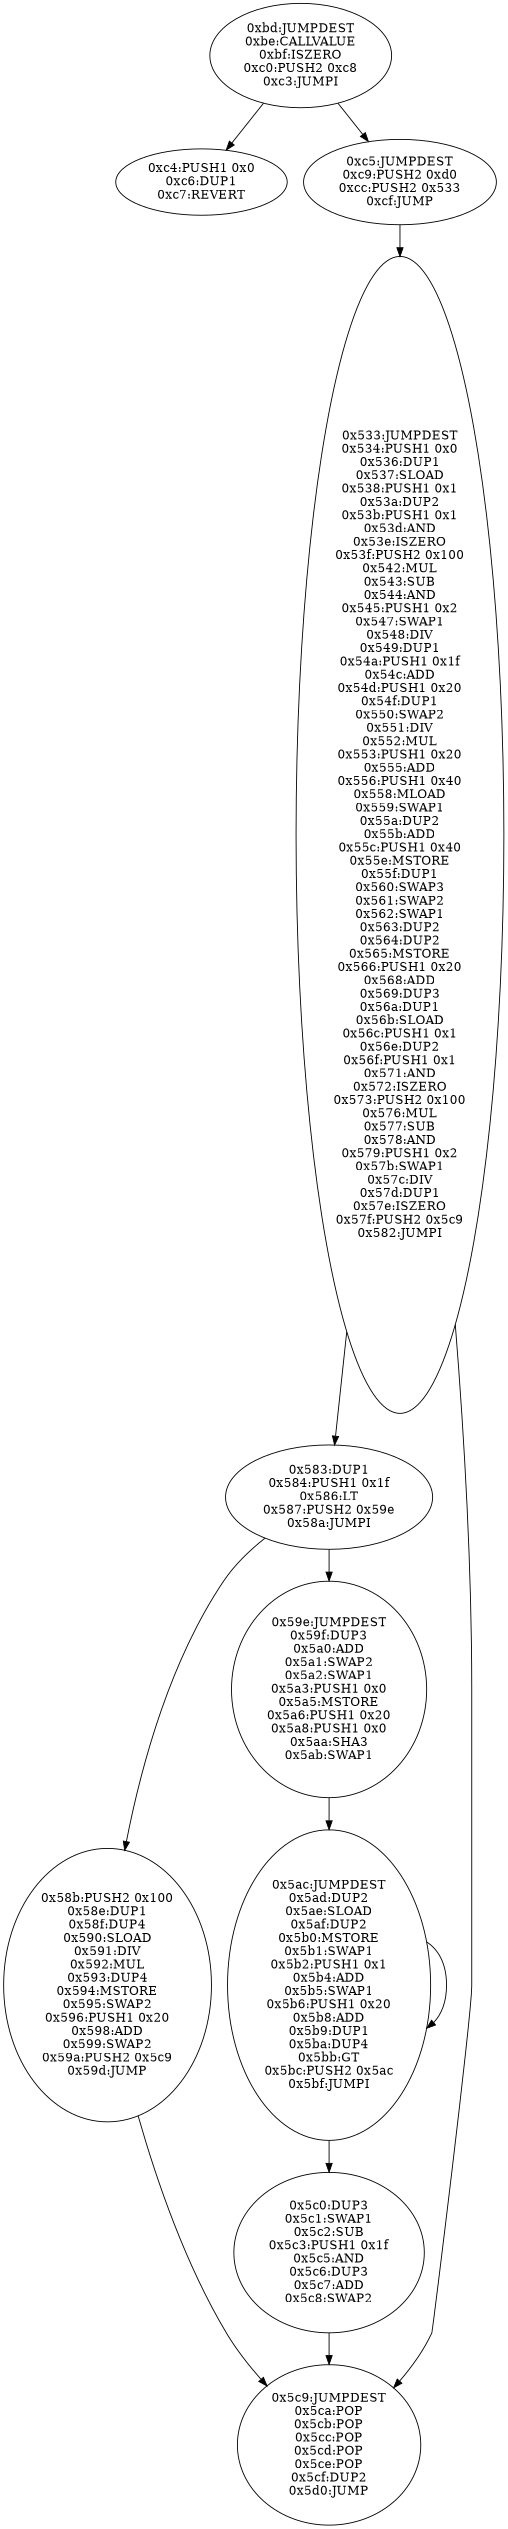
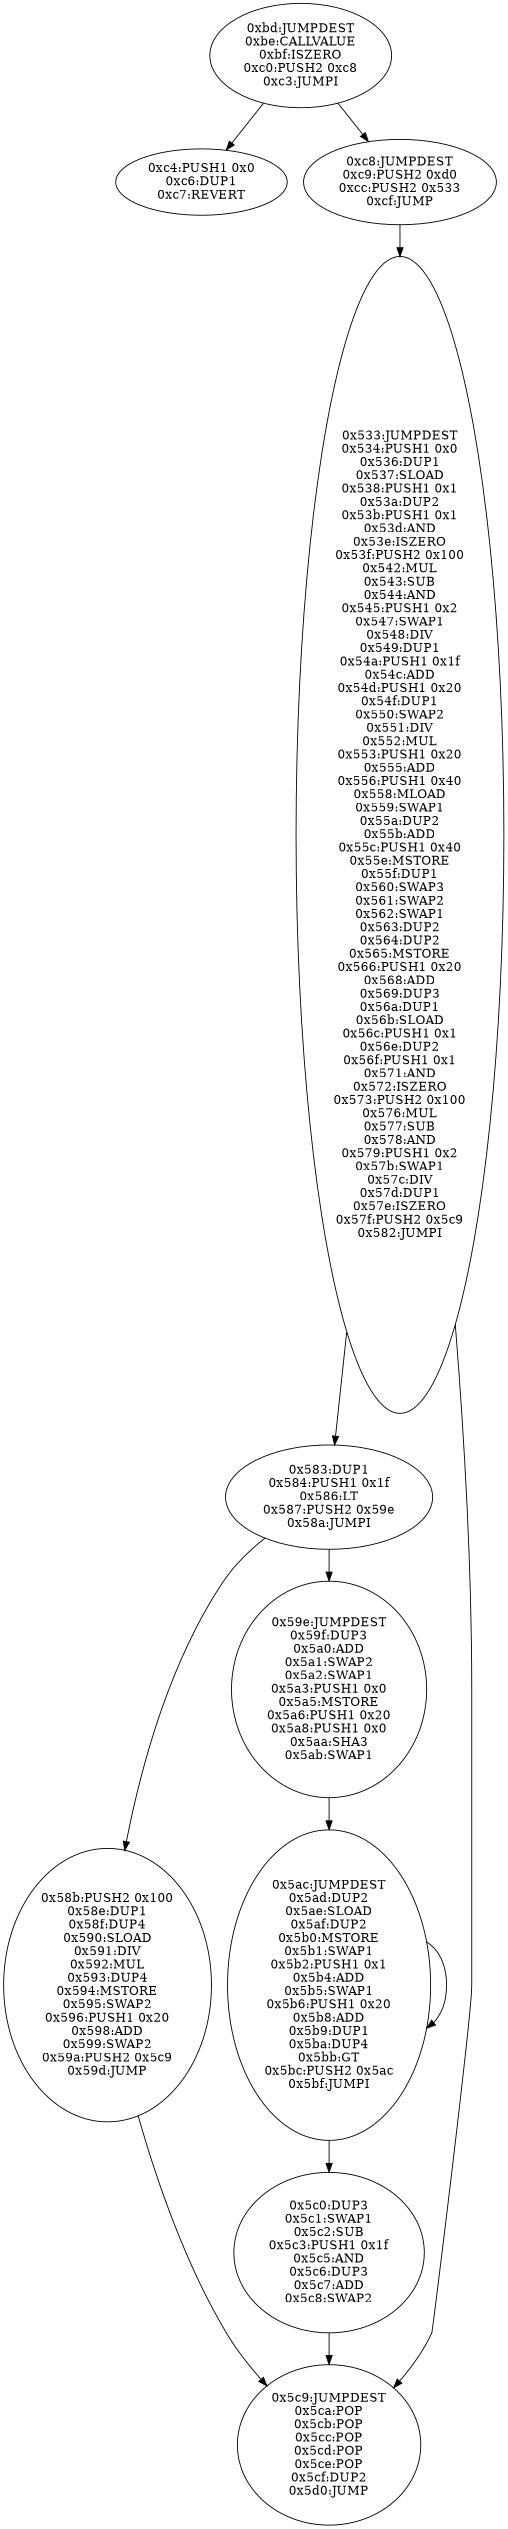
node "0xc5:JUMPDEST 0xc9:PUSH2 0xd0 0xcc:PUSH2 0x533 0xcf:JUMP": label "0xc5:JUMPDEST 0xc9:PUSH2 0xd0 0xcc:PUSH2 0x533 0xcf:JUMP" -> "0xc8:JUMPDEST 0xc9:PUSH2 0xd0 0xcc:PUSH2 0x533 0xcf:JUMP"
